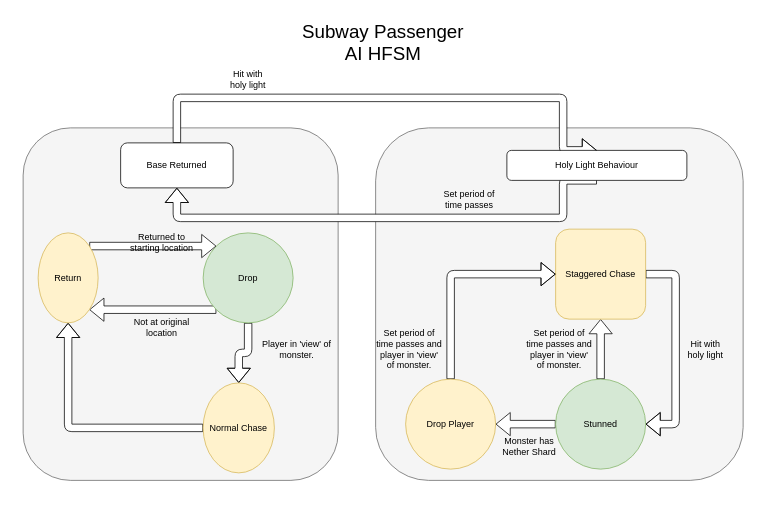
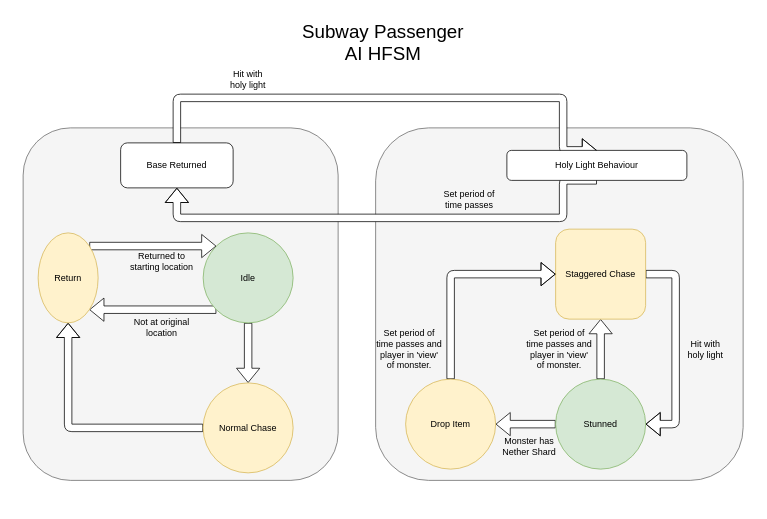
node "Returned to starting location": moved (162, 243) -> (162, 261)
node "Drop": label "Drop" -> "Idle"
node "Player in 'view' of monster.": removed
node "Drop Player": label "Drop Player" -> "Drop Item"
node "Normal Chase": size 71x90 -> 90x90
